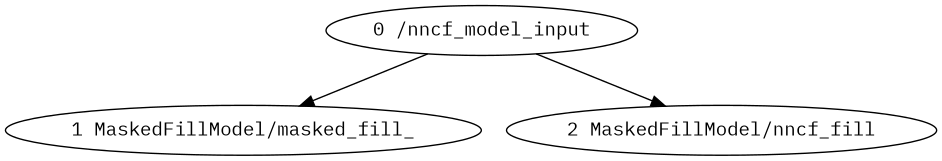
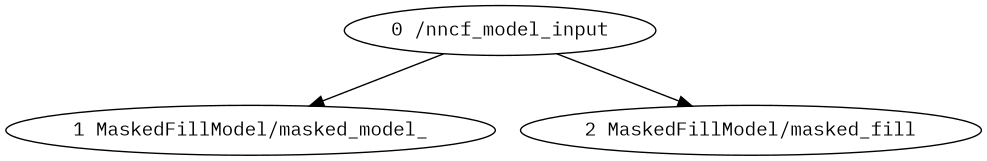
node "1 MaskedFillModel/masked_fill_": label "1 MaskedFillModel/masked_fill_" -> "1 MaskedFillModel/masked_model_"
node "2 MaskedFillModel/nncf_fill": label "2 MaskedFillModel/nncf_fill" -> "2 MaskedFillModel/masked_fill"
